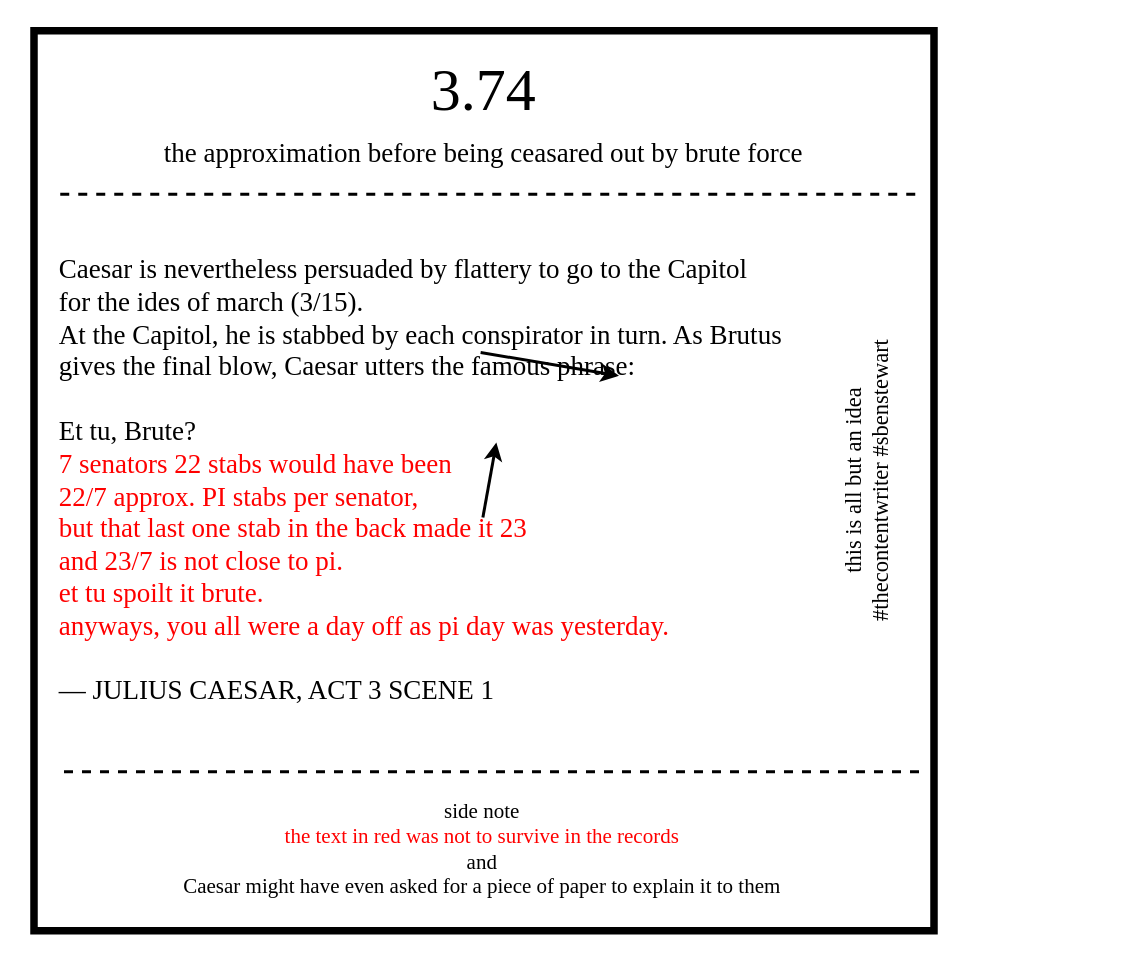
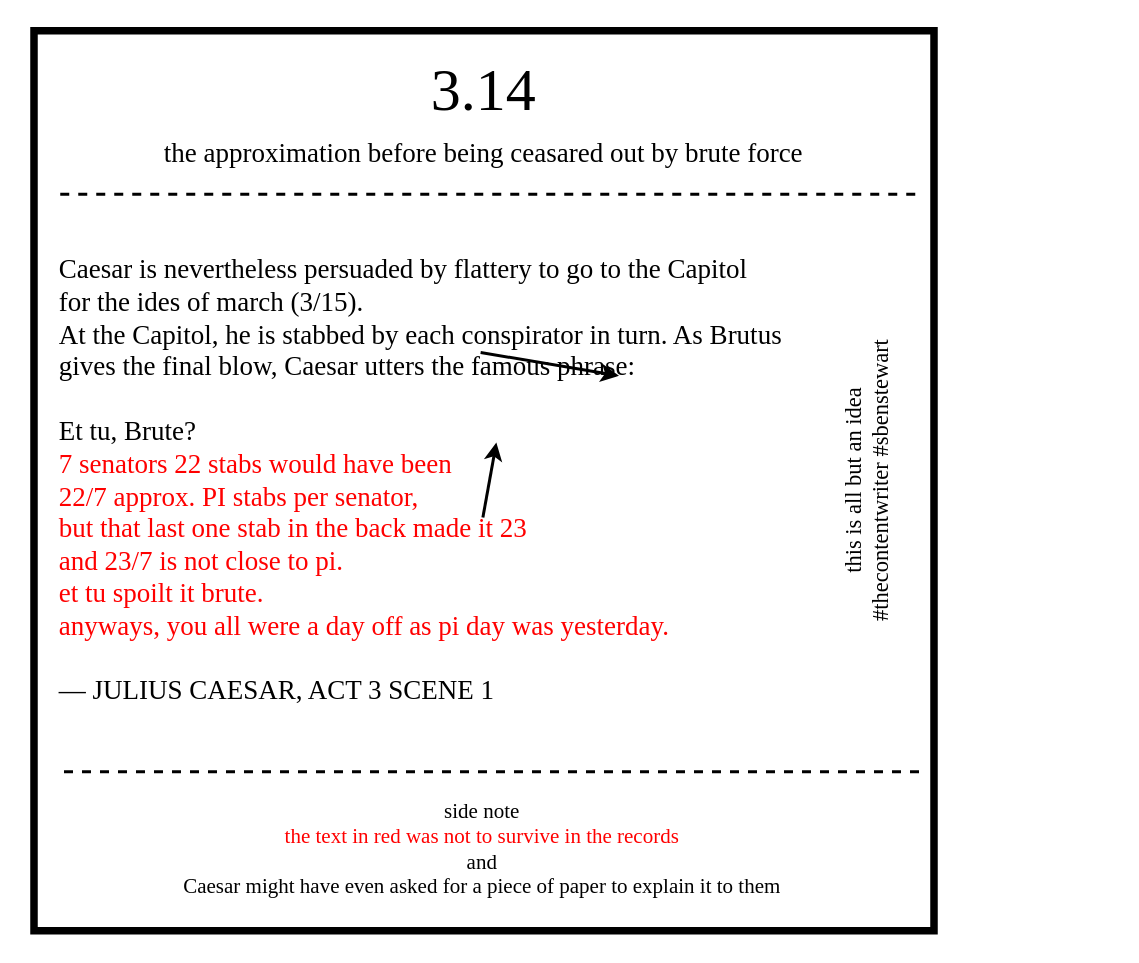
node "3.74": label "3.74" -> "3.14"
